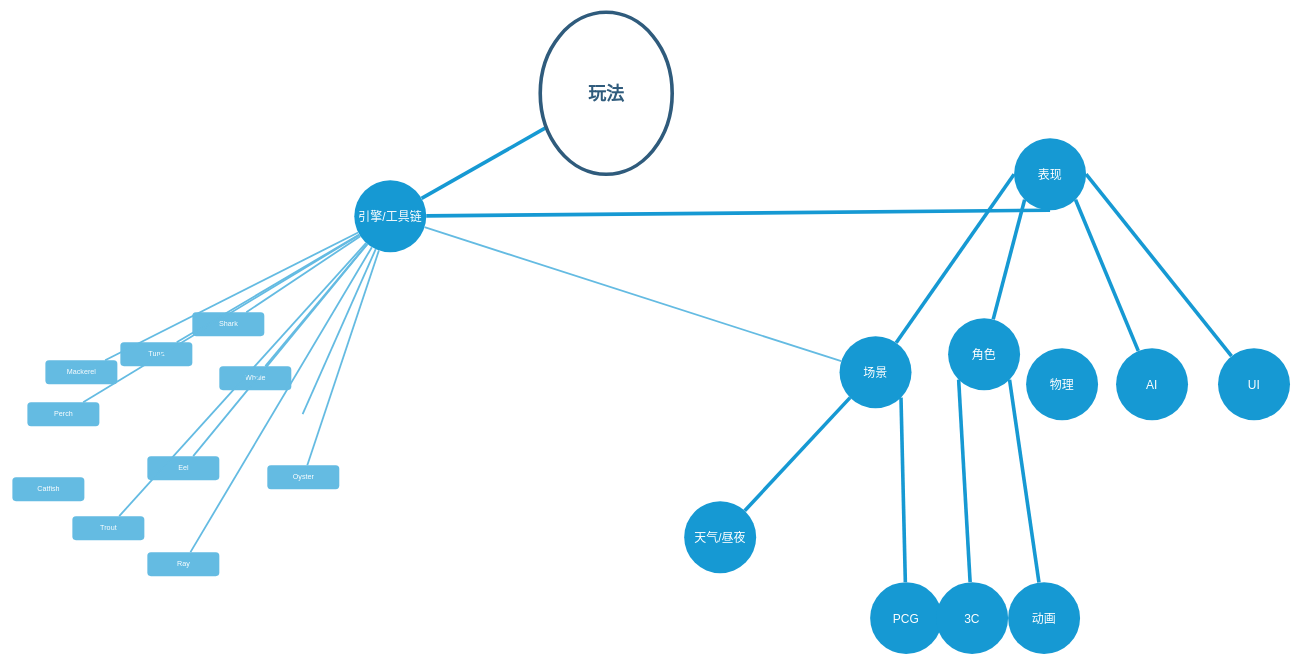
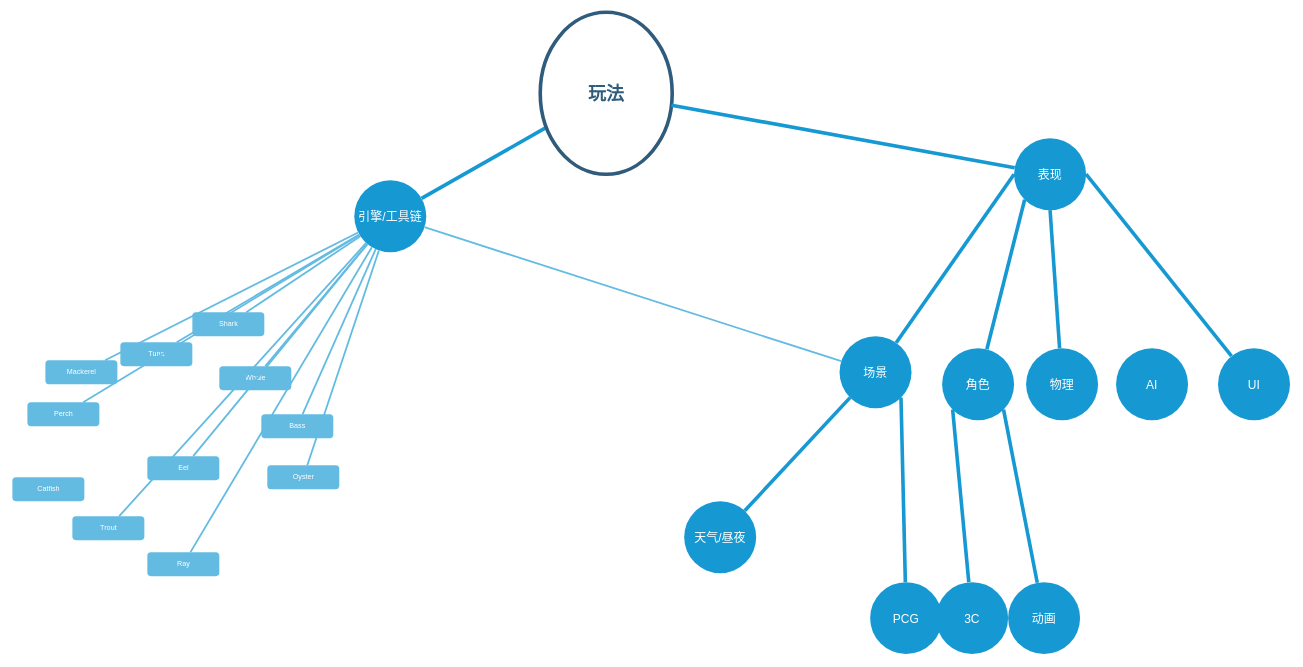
edge "玩法" -- "表现": added
edge "表现" -- "引擎/工具链": now "表现" -- "物理"
edge "表现" -- "AI": removed
node "角色": moved (984, 354) -> (978, 384)
node "Bass": fillcolor #ffffff -> #64bbe2
